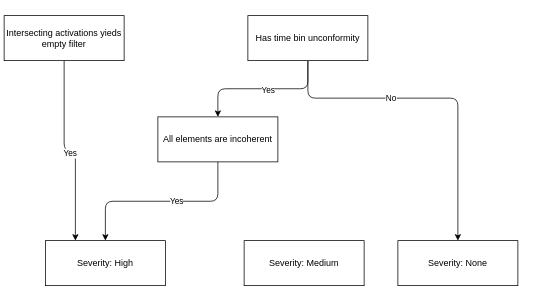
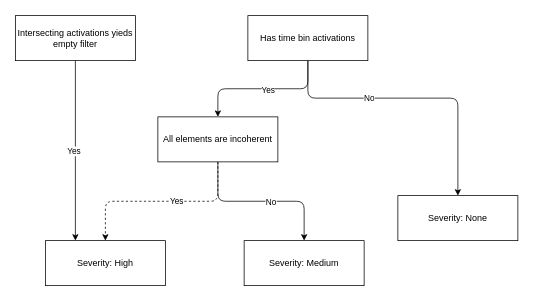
node "Intersecting activations yieds empty filter": moved (64, 38) -> (75, 38)
node "Has time bin unconformity": label "Has time bin unconformity" -> "Has time bin activations"
edge "All elements are incoherent" -> "Severity: High": style solid -> dashed
edge "All elements are incoherent" -> "Severity: Medium": added, label "No"
node "Severity: None": moved (458, 263) -> (458, 218)
